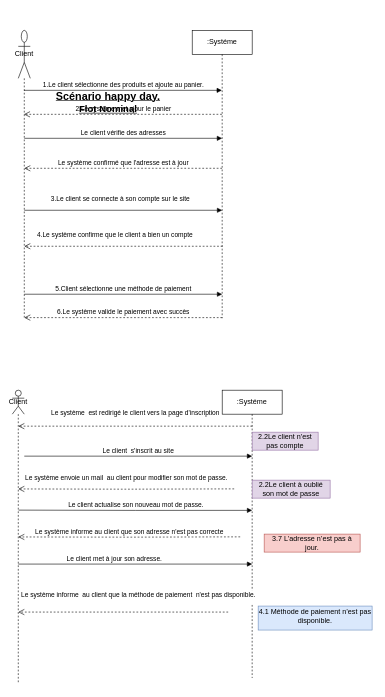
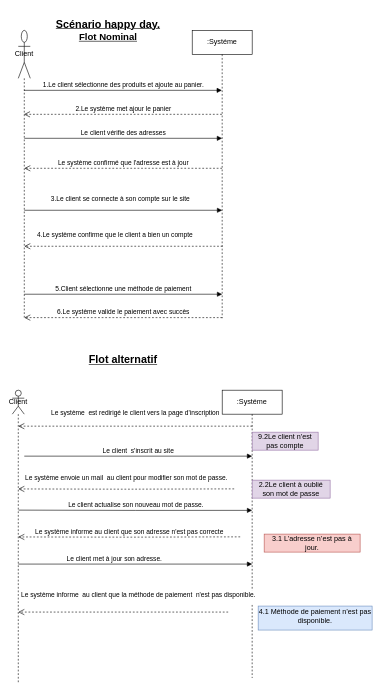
node "Scénario happy day. Flot Nominal": moved (108, 102) -> (108, 30)
node "Flot alternatif": added
node "2.2Le client n'est pas compte": label "2.2Le client n'est pas compte" -> "9.2Le client n'est pas compte"
node "3.7 L’adresse n’est pas à jour.": label "3.7 L’adresse n’est pas à jour." -> "3.1 L’adresse n’est pas à jour."
